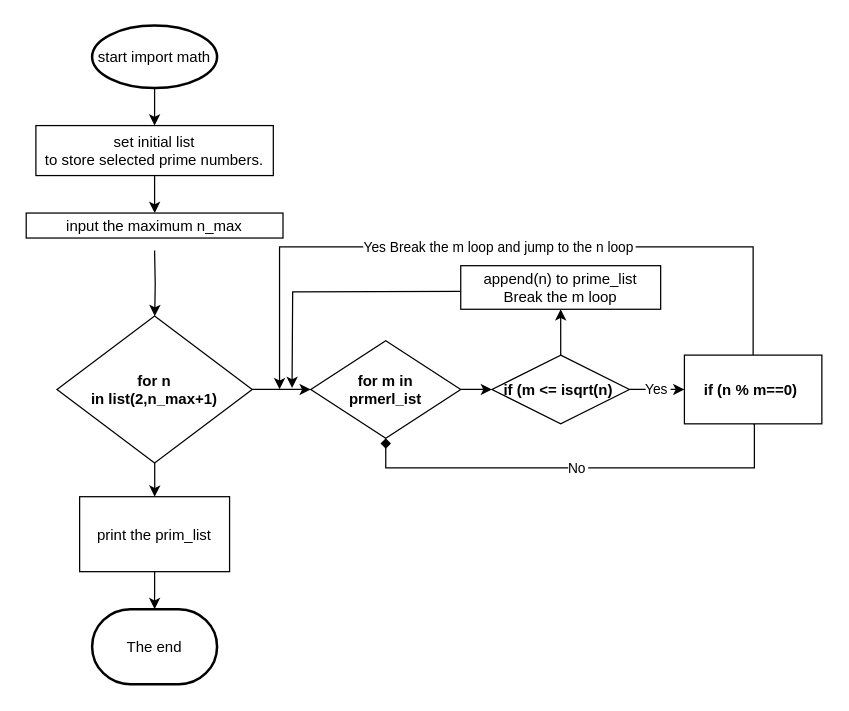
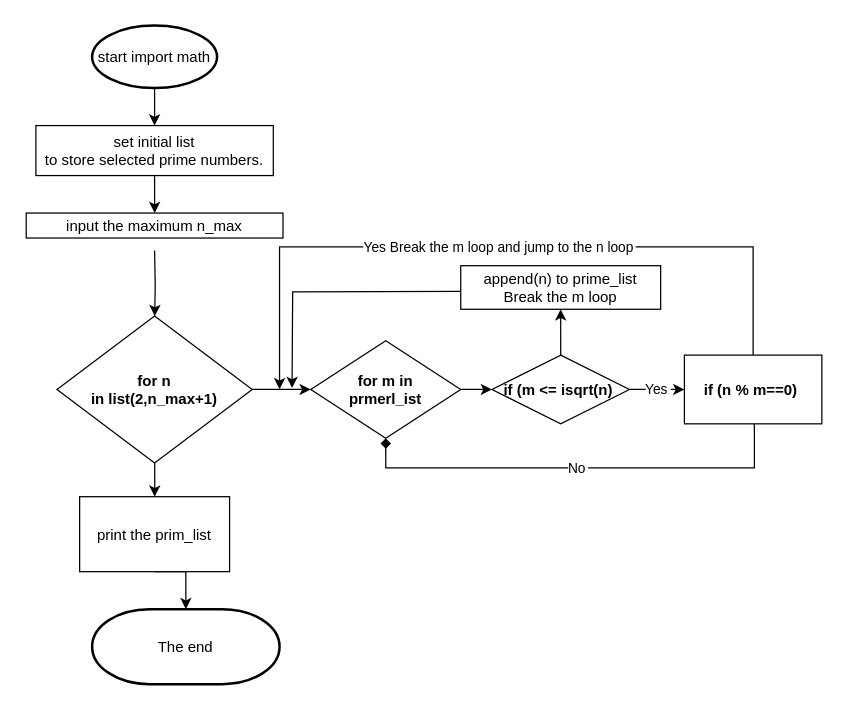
node "The end": size 125x75 -> 188x75
